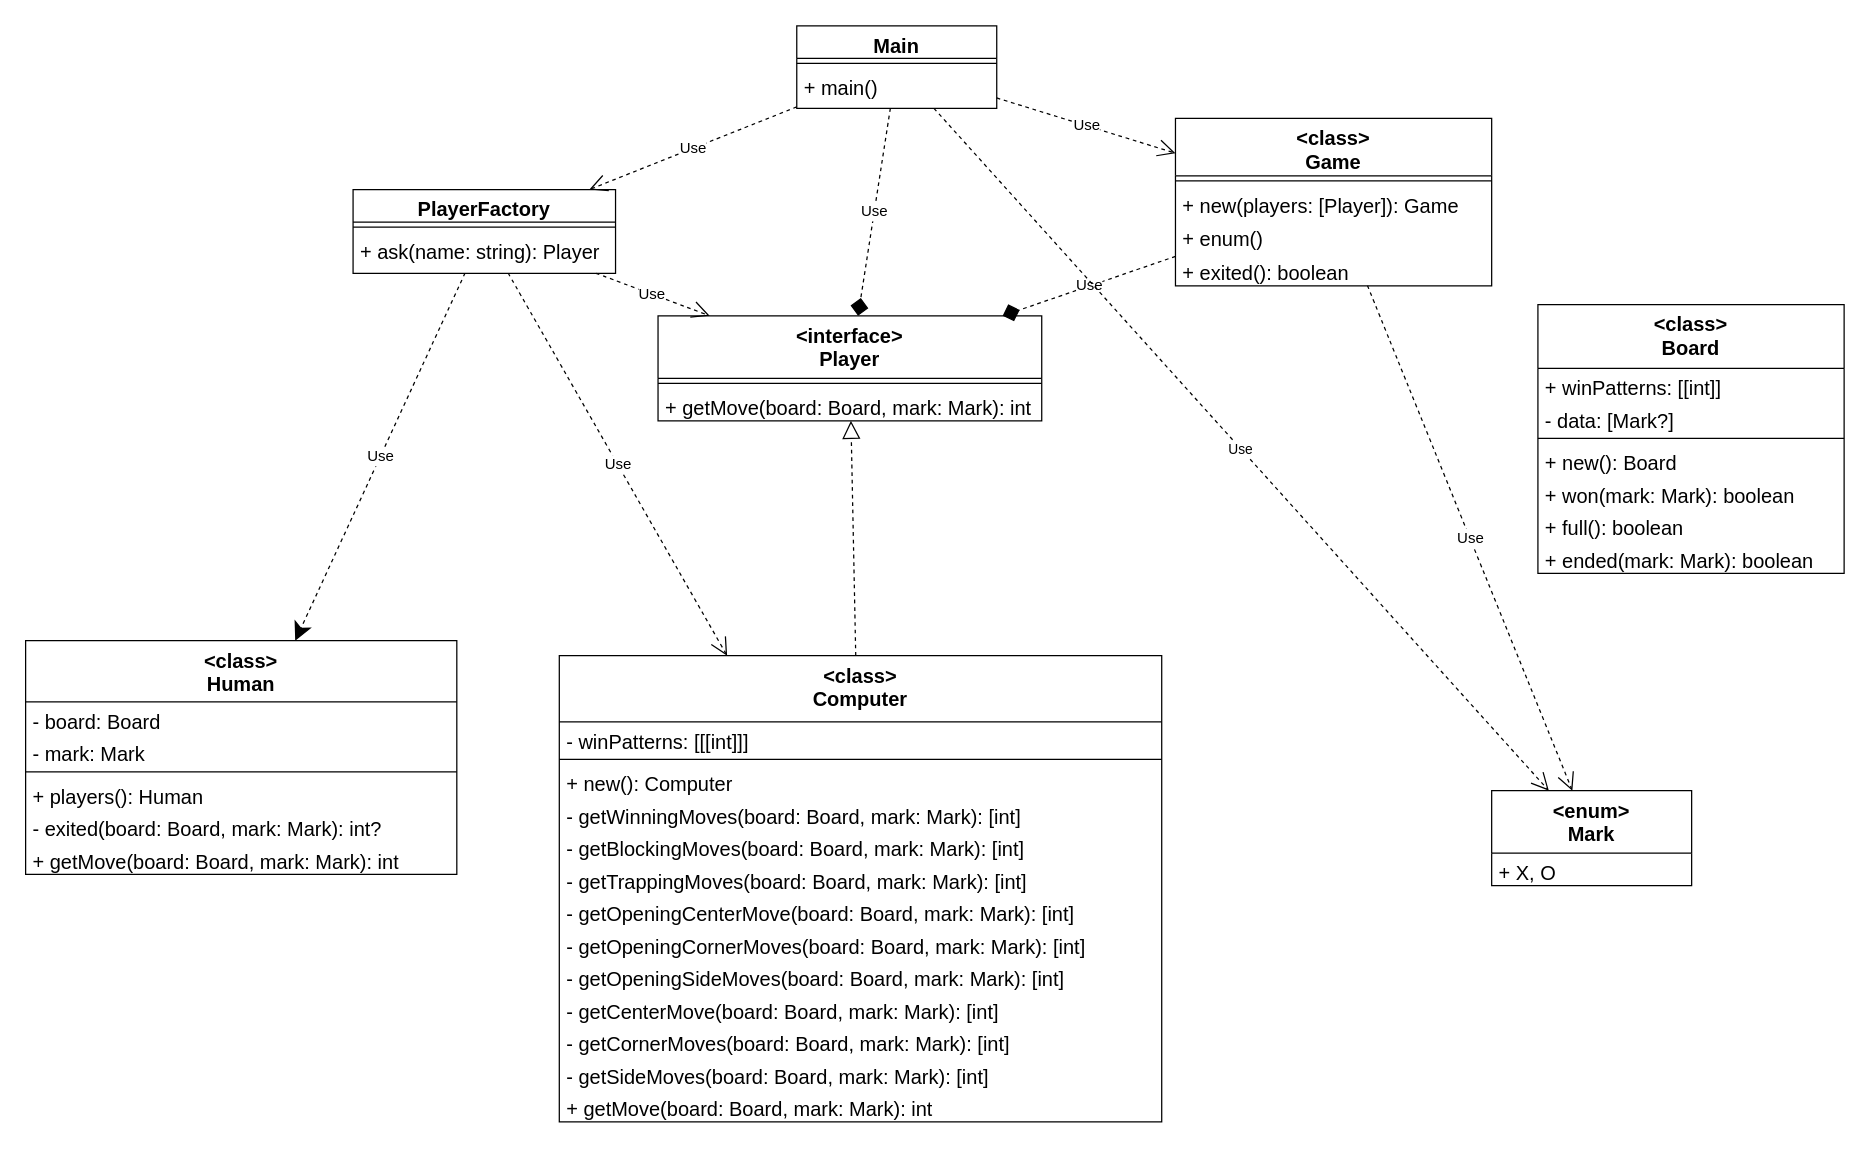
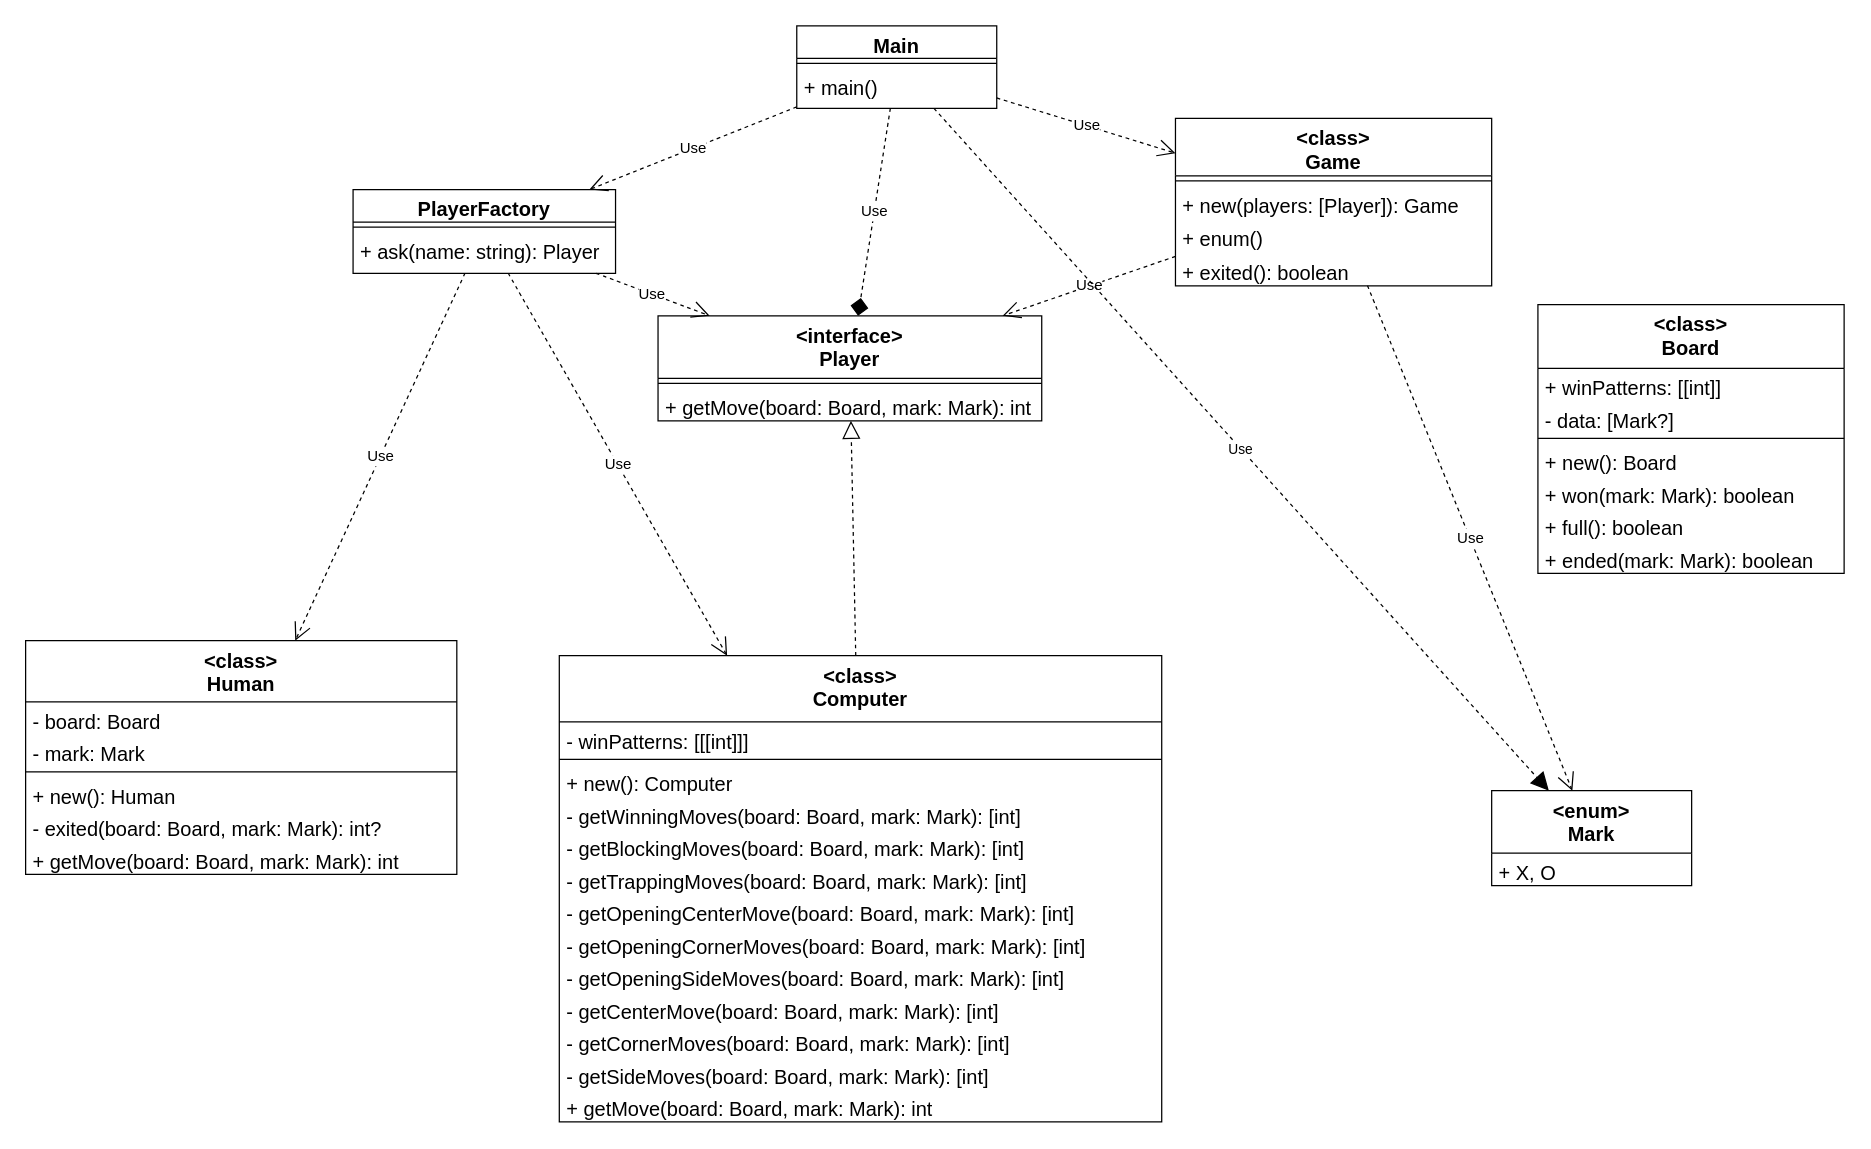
edge "<class> Game" -> "<interface> Player": arrowhead diamond -> open
edge "PlayerFactory" -> "<class> Human": arrowhead classic -> open
edge "Main" -> "<enum> Mark": arrowhead open -> block
node "+ players(): Human": label "+ players(): Human" -> "+ new(): Human"
